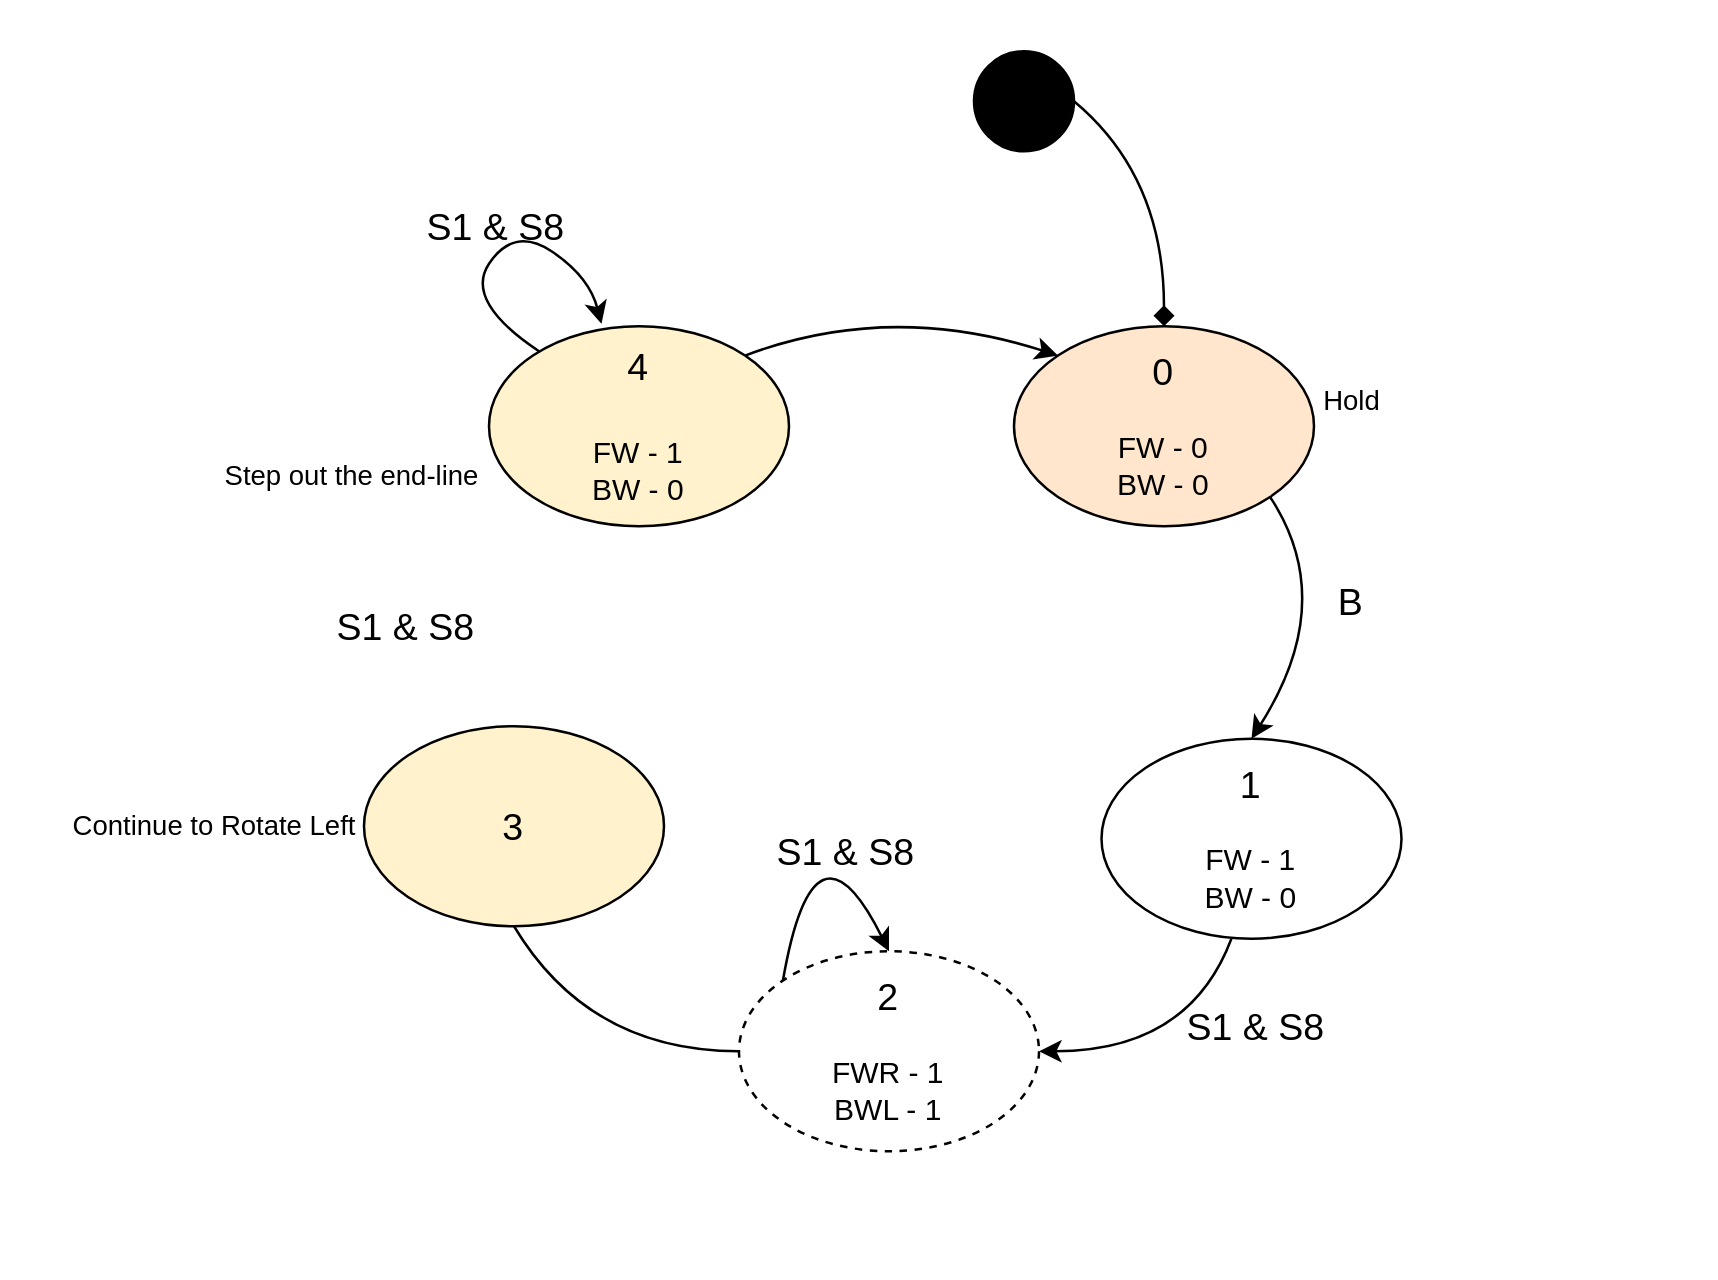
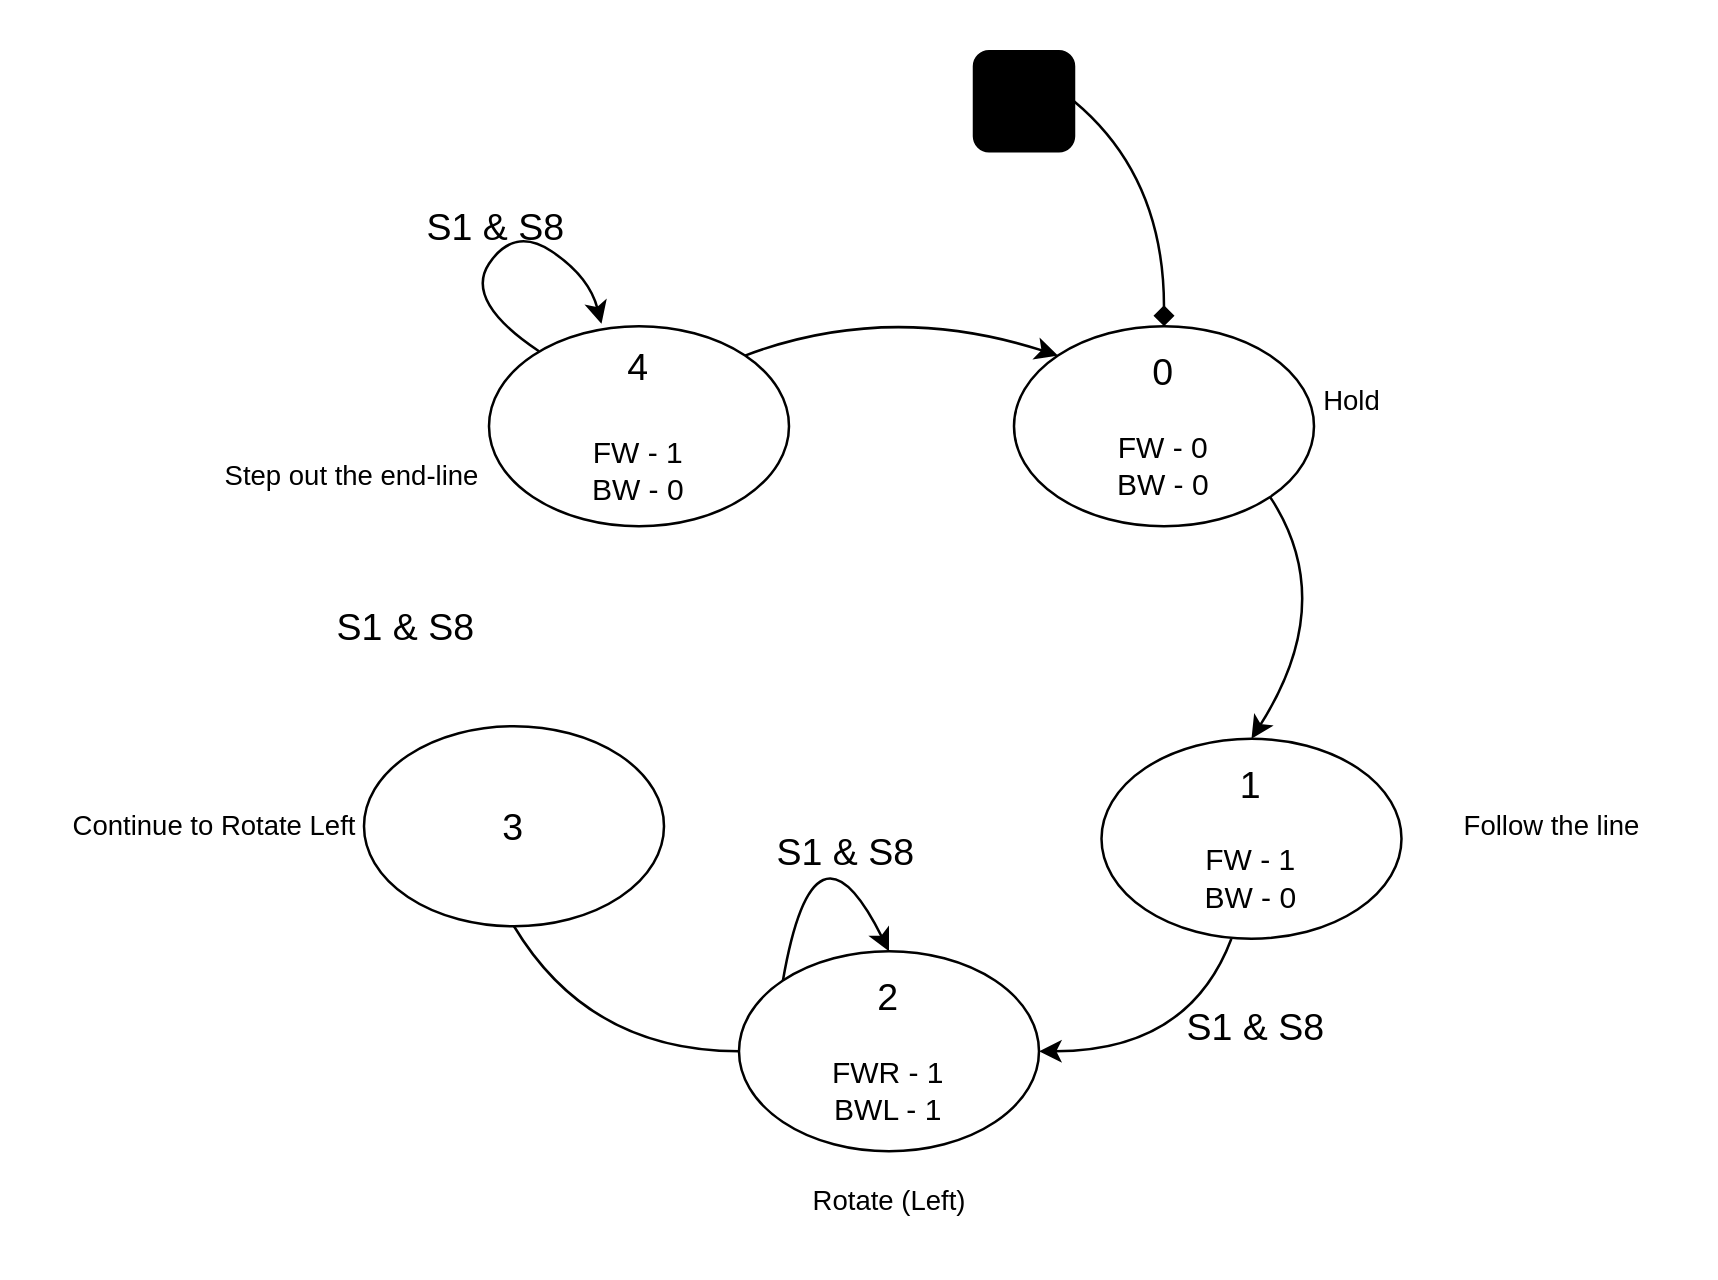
node "Reset": shape ellipse -> rounded rectangle
node "4 FW - 1 BW - 0": fillcolor #fff2cc -> #ffffff
node "0 FW - 0 BW - 0": fillcolor #ffe6cc -> #ffffff
node "B": removed
node "3": fillcolor #fff2cc -> #ffffff
node "Follow the line": added
node "2 FWR - 1 BWL - 1": style dashed -> solid
node "Rotate (Left)": added
